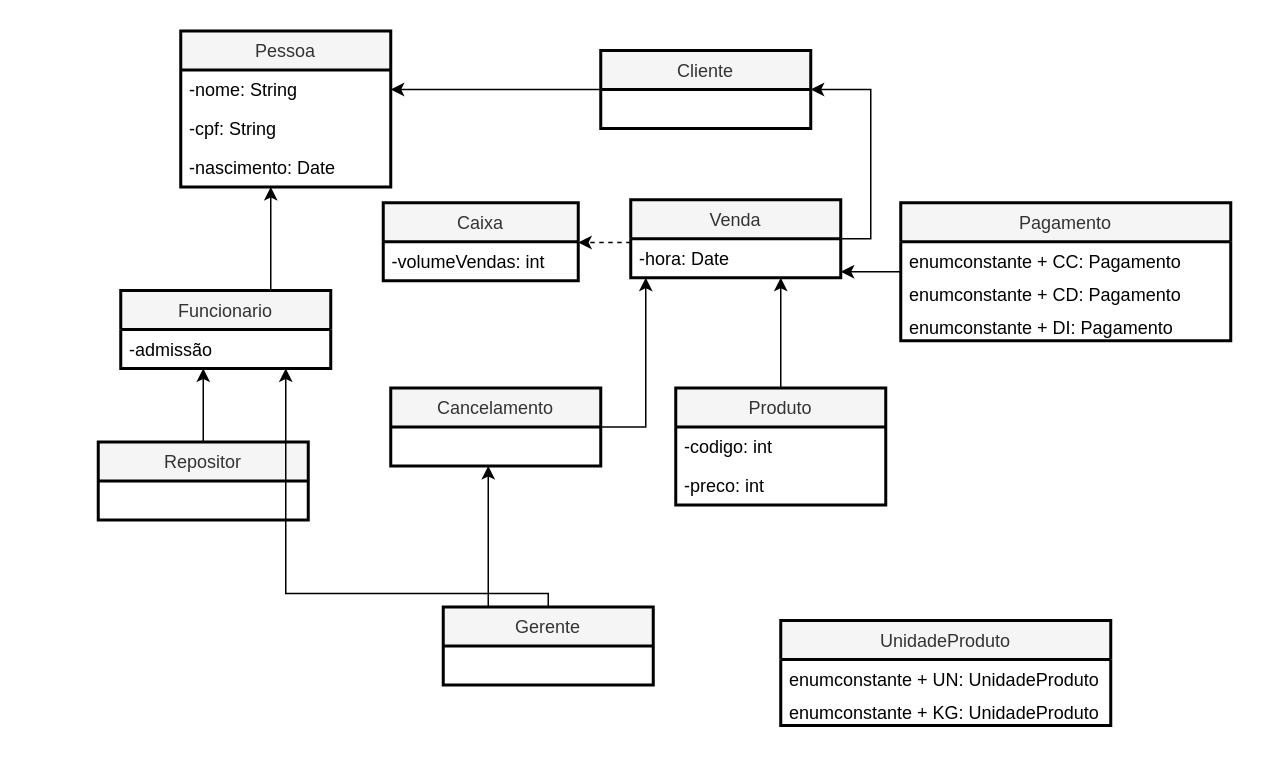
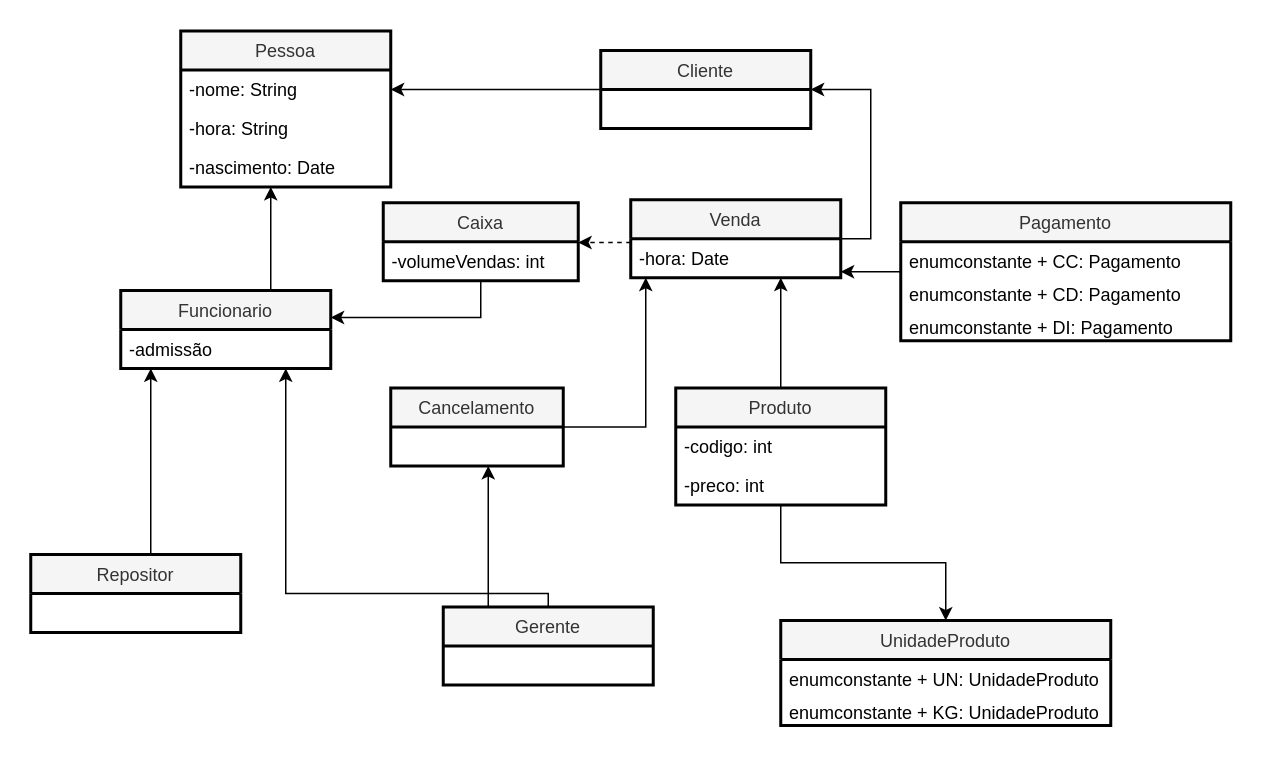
node "-cpf: String": label "-cpf: String" -> "-hora: String"
edge "Caixa" -> "Funcionario": added
node "Cancelamento": size 210x78 -> 173x78
node "Repositor": moved (203, 481) -> (136, 593)
edge "Produto" -> "UnidadeProduto": added
